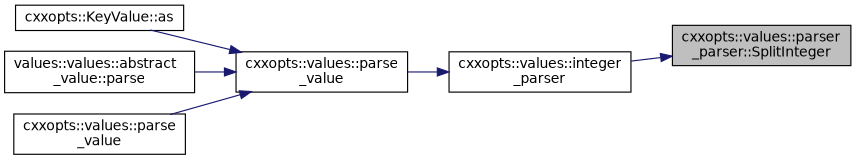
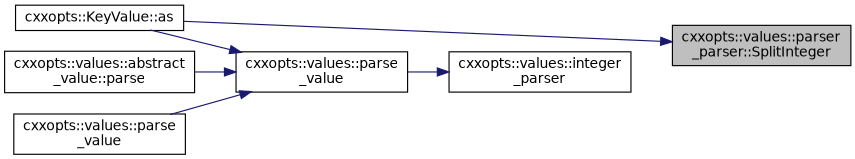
edge "cxxopts::values::integer _parser" -> "cxxopts::values::parser _parser::SplitInteger": now "cxxopts::KeyValue::as" -> "cxxopts::values::parser _parser::SplitInteger"
node "values::values::abstract _value::parse": label "values::values::abstract _value::parse" -> "cxxopts::values::abstract _value::parse"
